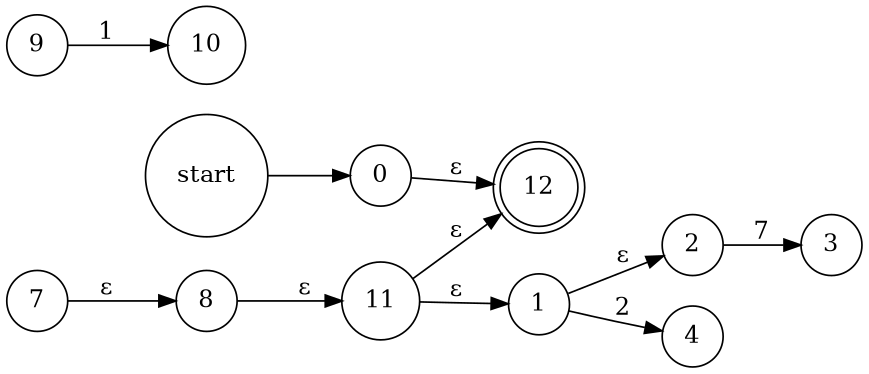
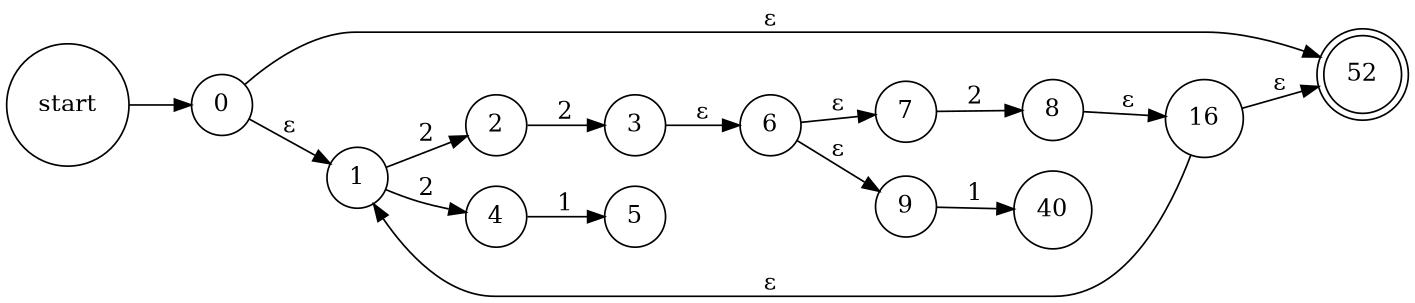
node "10": label "10" -> "40"
node "6": added
edge "0" -> "1": added, label "ε"
node "12": label "12" -> "52"
node "5": added
edge "2" -> "3": label "7" -> "2"
edge "1" -> "2": label "ε" -> "2"
edge "7" -> "8": label "ε" -> "2"
node "11": label "11" -> "16"
